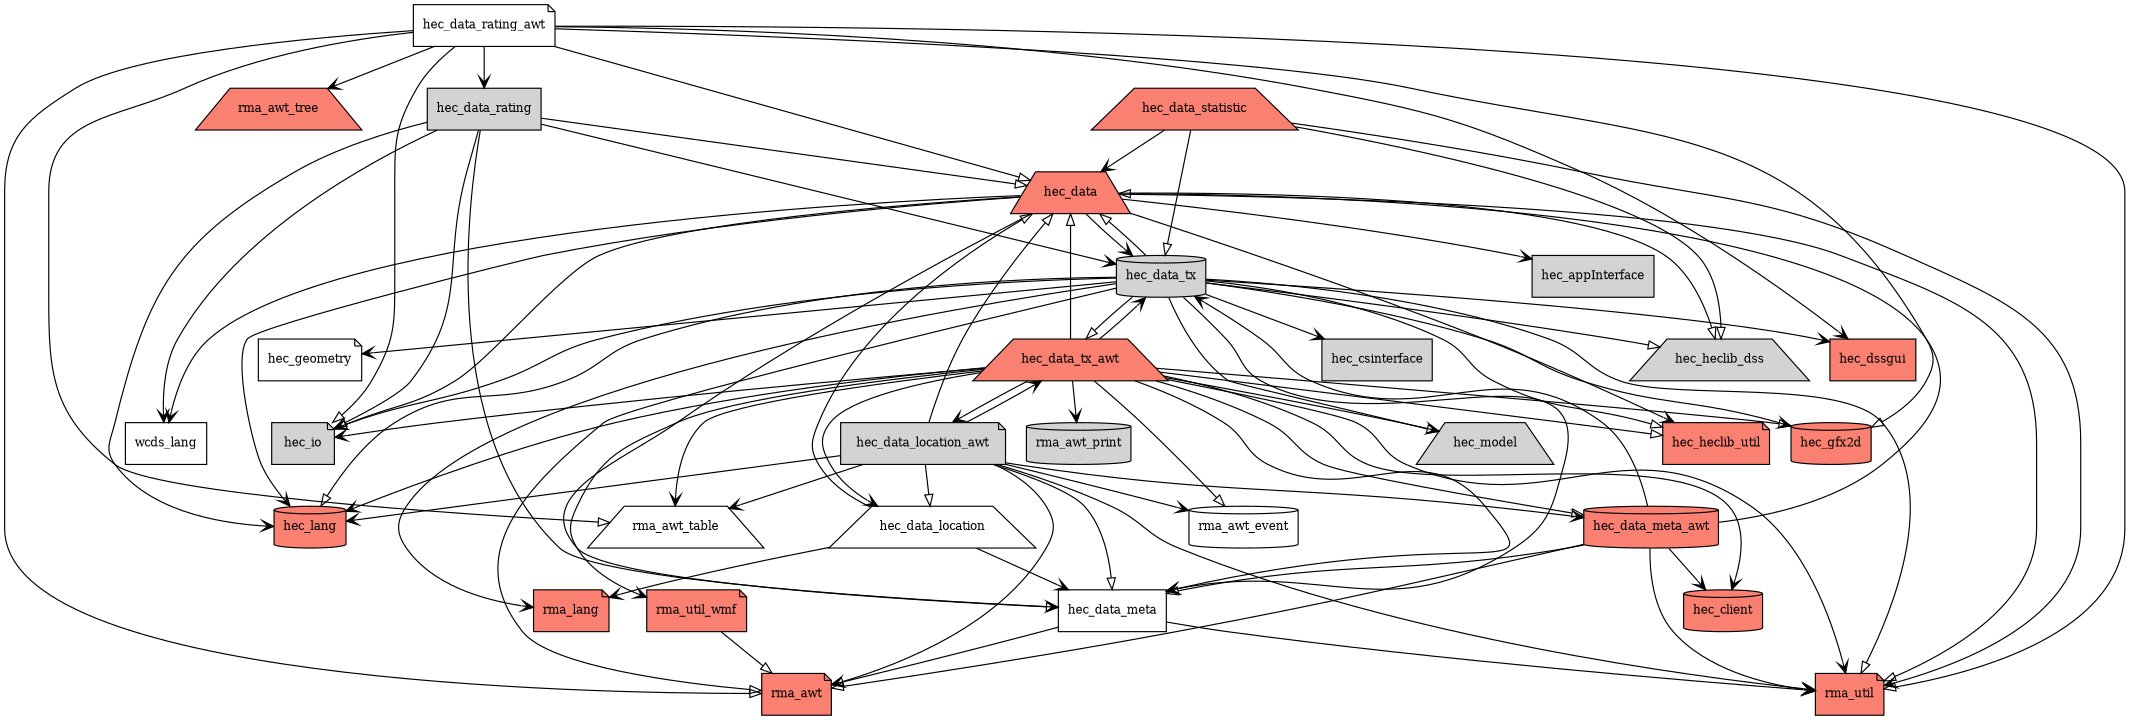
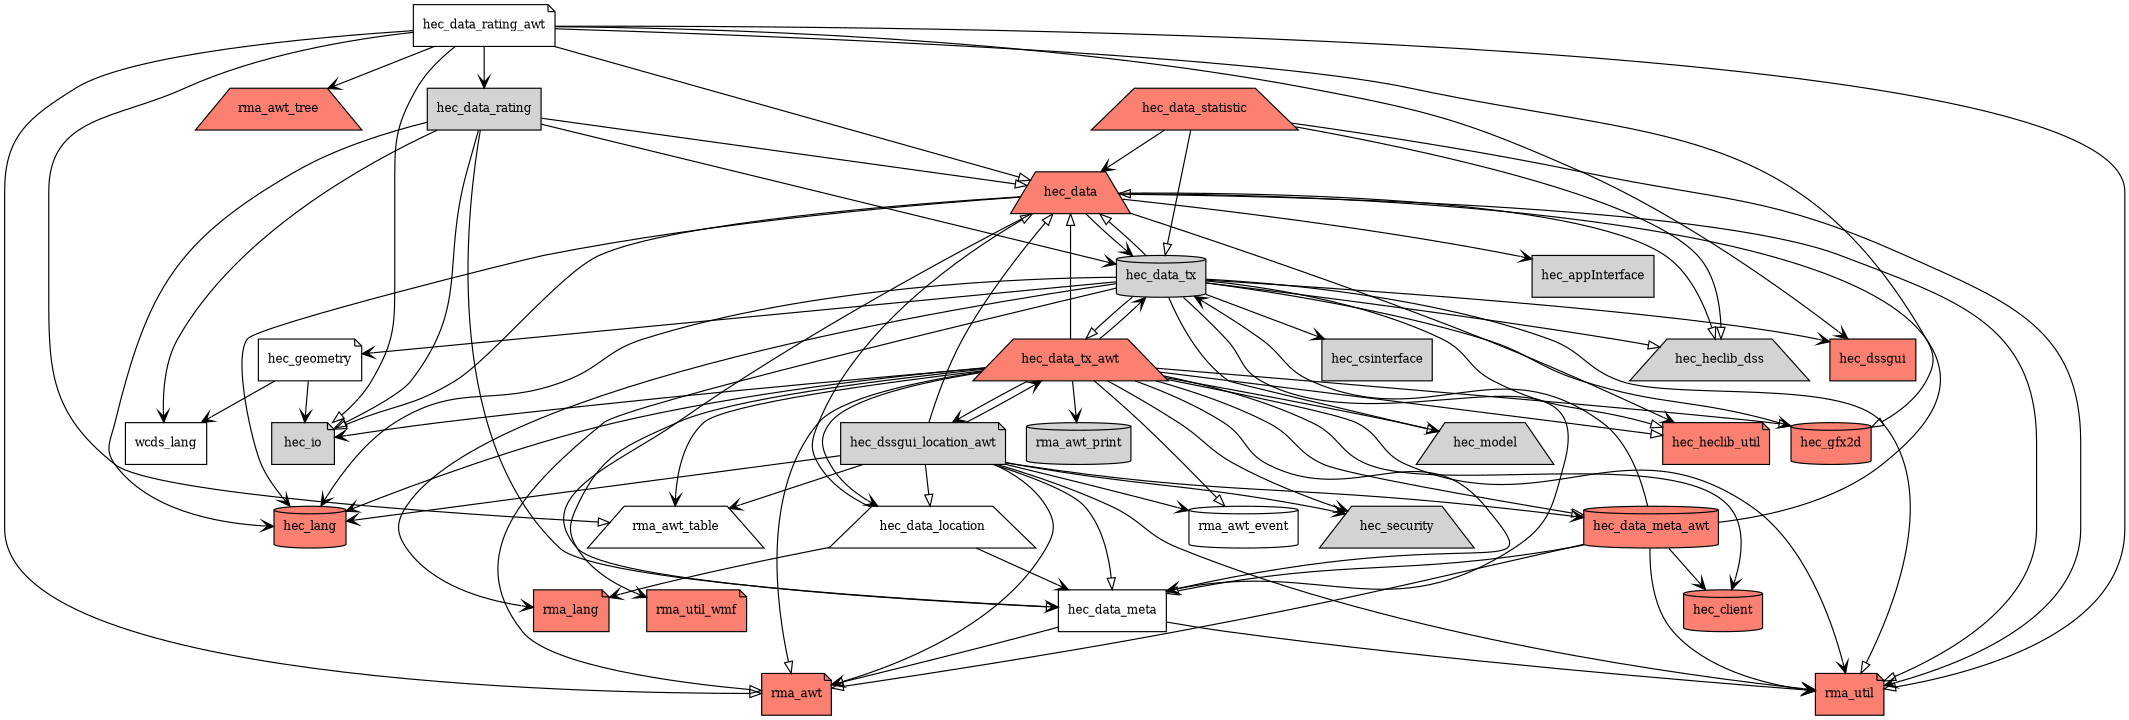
edge "hec_data" -> "wcds_lang": now "hec_geometry" -> "wcds_lang"
edge "hec_data_tx" -> "hec_lang": arrowhead onormal -> vee
edge "hec_data_tx" -> "hec_io": now "hec_geometry" -> "hec_io"
node "hec_data_location_awt": label "hec_data_location_awt" -> "hec_dssgui_location_awt"
node "hec_security": added
edge "rma_util_wmf" -> "rma_awt": now "hec_data_tx_awt" -> "rma_awt"
